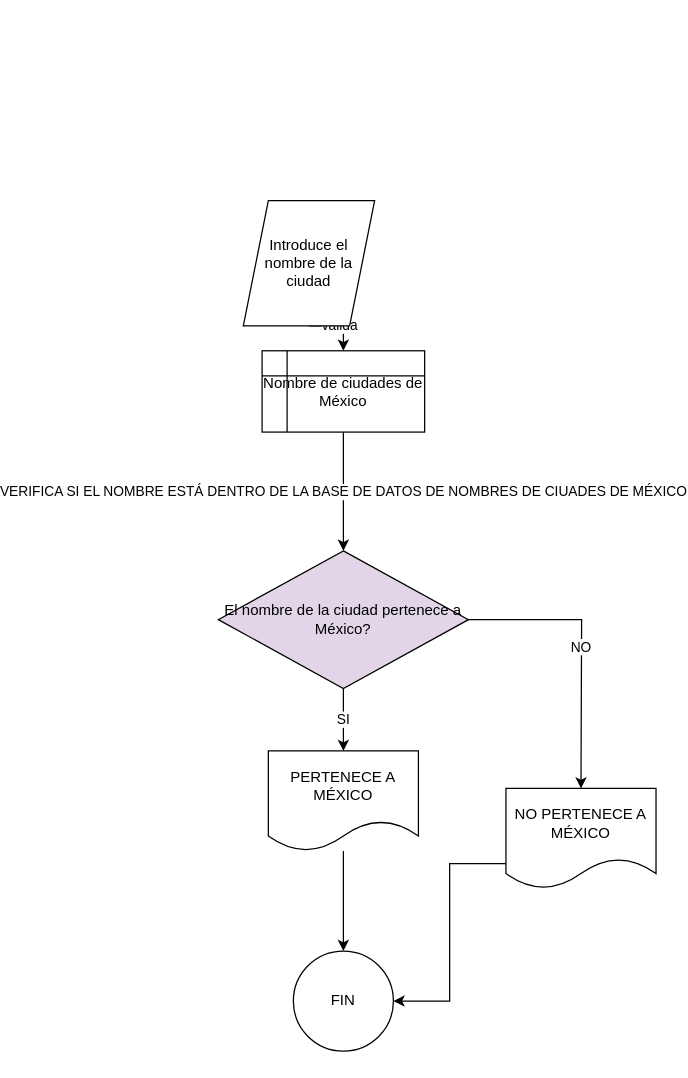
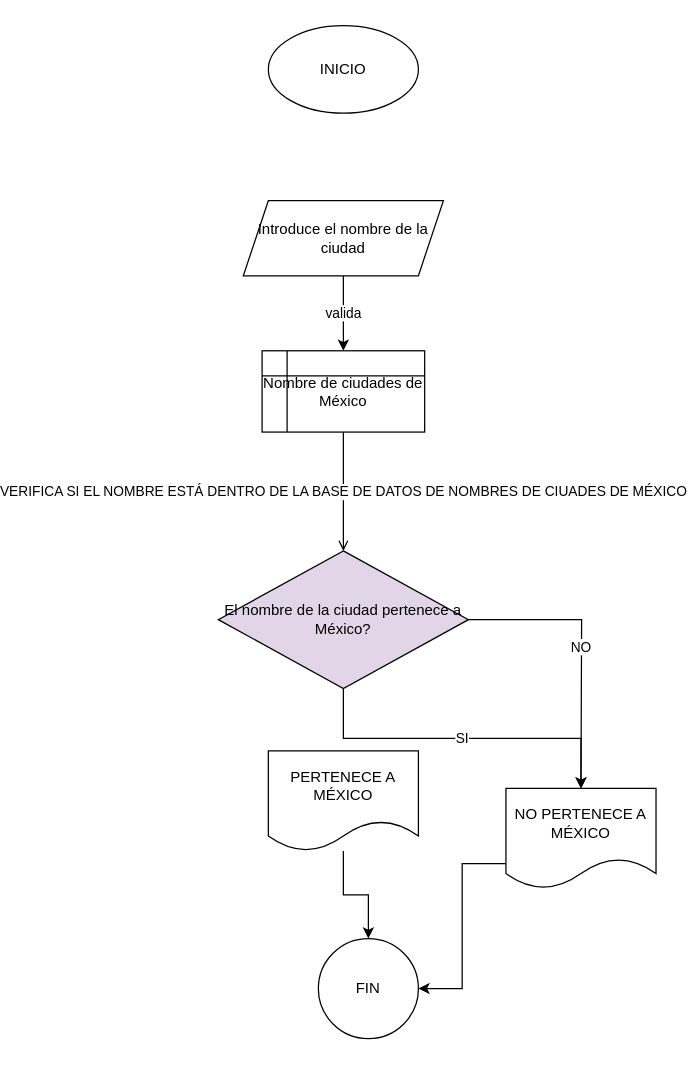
node "INICIO": added
node "Introduce el nombre de la ciudad": size 131x125 -> 200x75
edge "Nombre de ciudades de México" -> "El nombre de la ciudad pertenece a México?": arrowhead classic -> open
edge "El nombre de la ciudad pertenece a México?" -> "PERTENECE A MÉXICO": now "El nombre de la ciudad pertenece a México?" -> "NO PERTENECE A MÉXICO"
node "FIN": moved (343, 1001) -> (368, 988)
